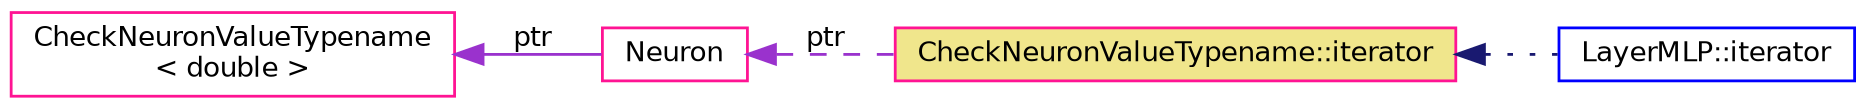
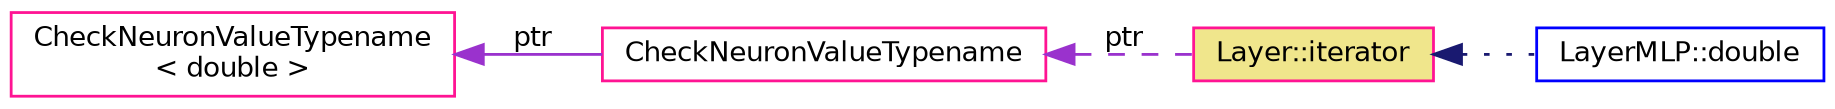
node "Neuron": label "Neuron" -> "CheckNeuronValueTypename"
node "CheckNeuronValueTypename::iterator": label "CheckNeuronValueTypename::iterator" -> "Layer::iterator"
node "LayerMLP::iterator": label "LayerMLP::iterator" -> "LayerMLP::double"
